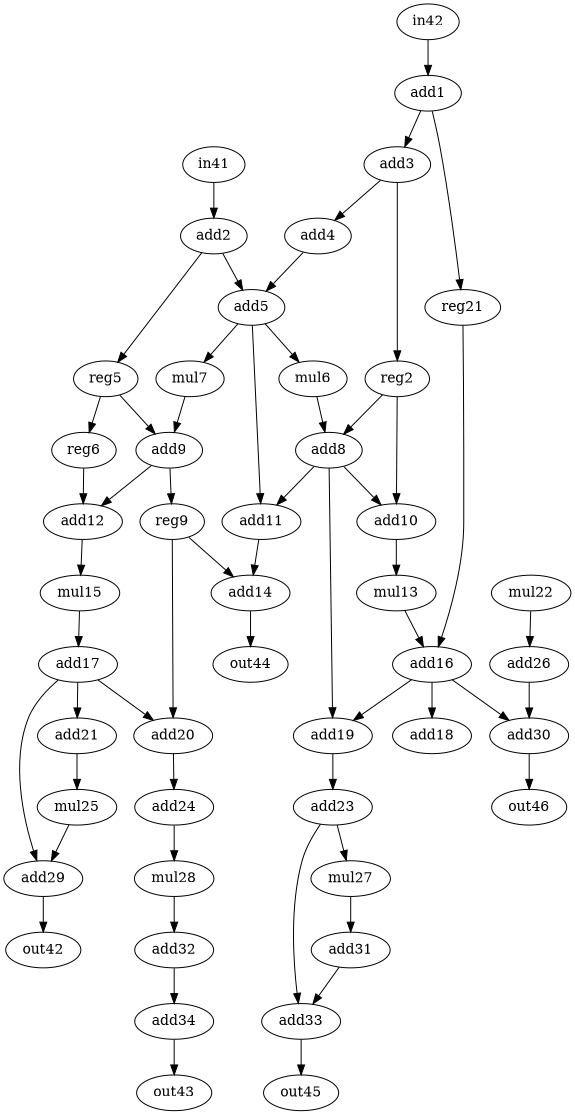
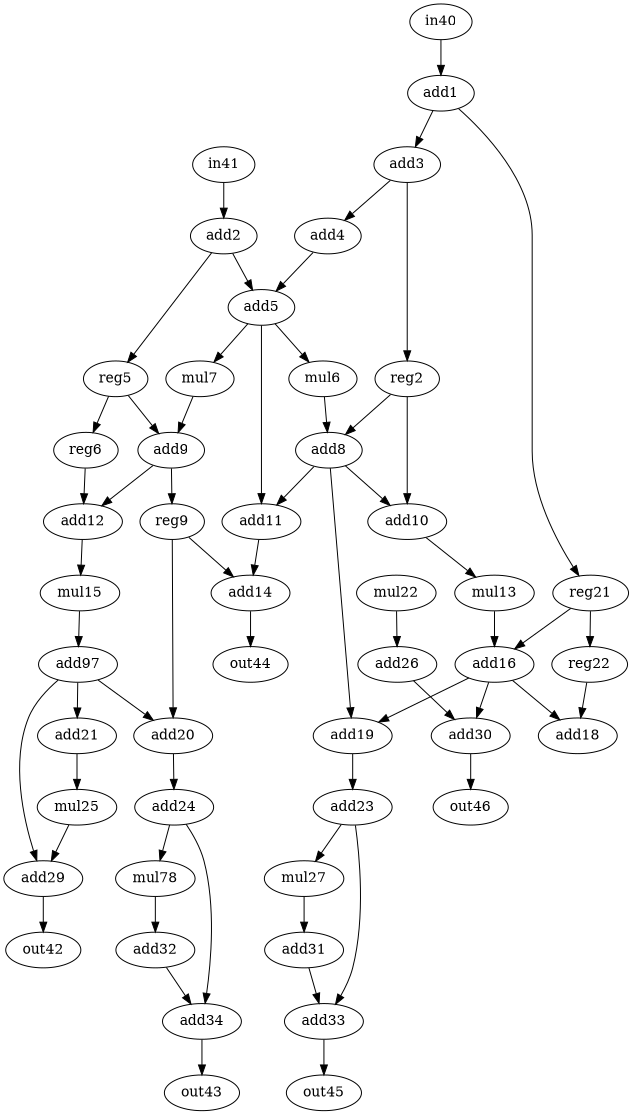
node "in42": label "in42" -> "in40"
node "add17": label "add17" -> "add97"
node "reg22": added
node "mul28": label "mul28" -> "mul78"
edge "add24" -> "add34": added
